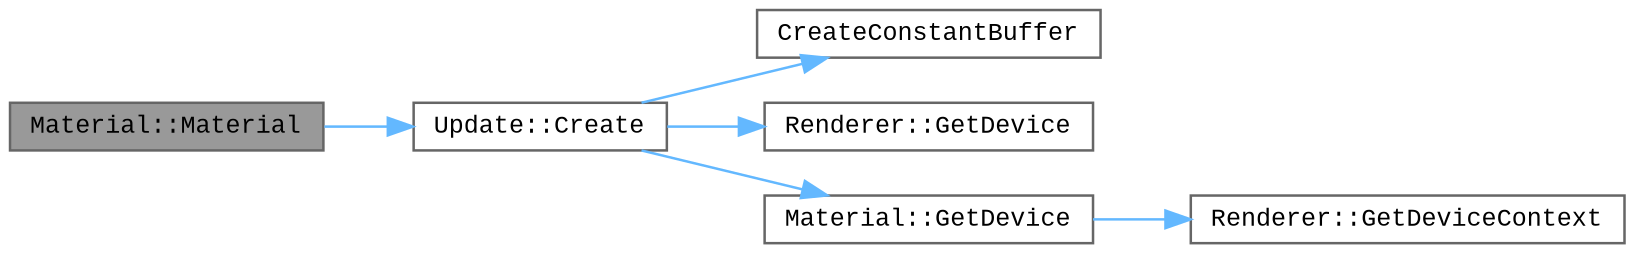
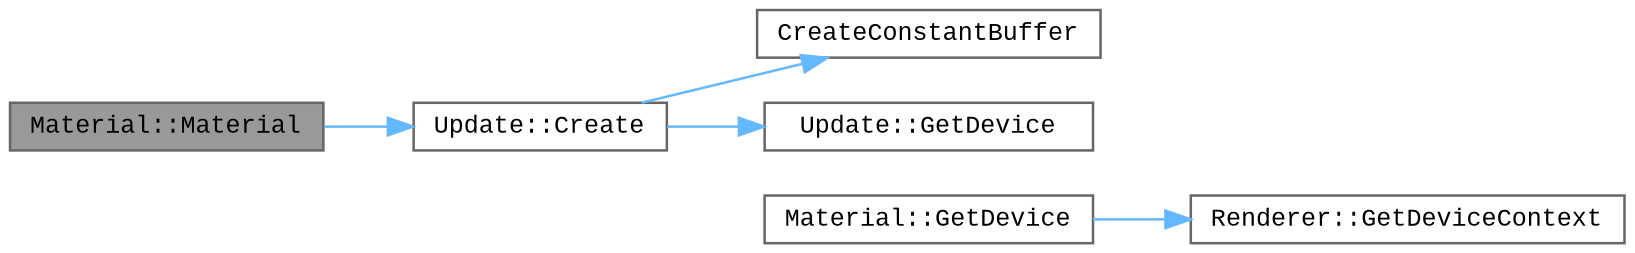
node "Renderer::GetDevice": label "Renderer::GetDevice" -> "Update::GetDevice"
edge "Update::Create" -> "Material::GetDevice": removed
